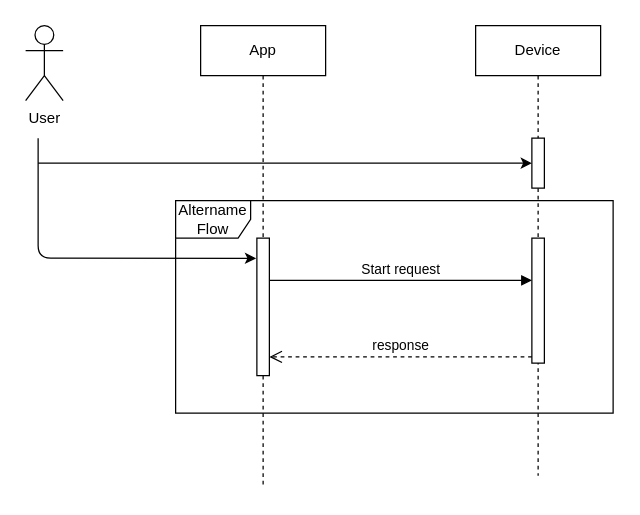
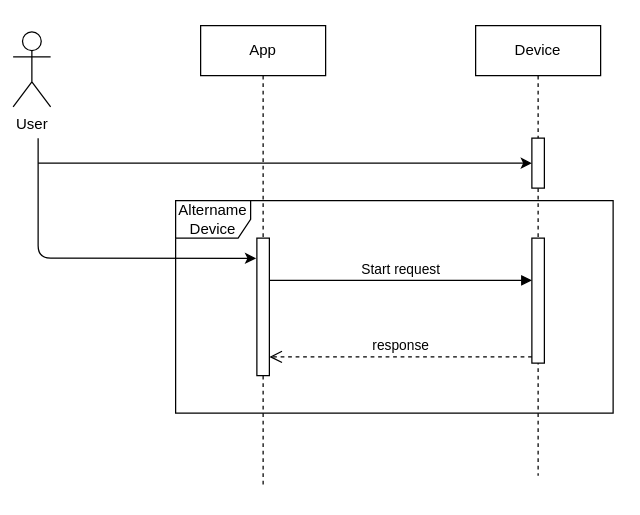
node "User": moved (44, 63) -> (32, 69)
node "Altername Flow": label "Altername Flow" -> "Altername Device"
